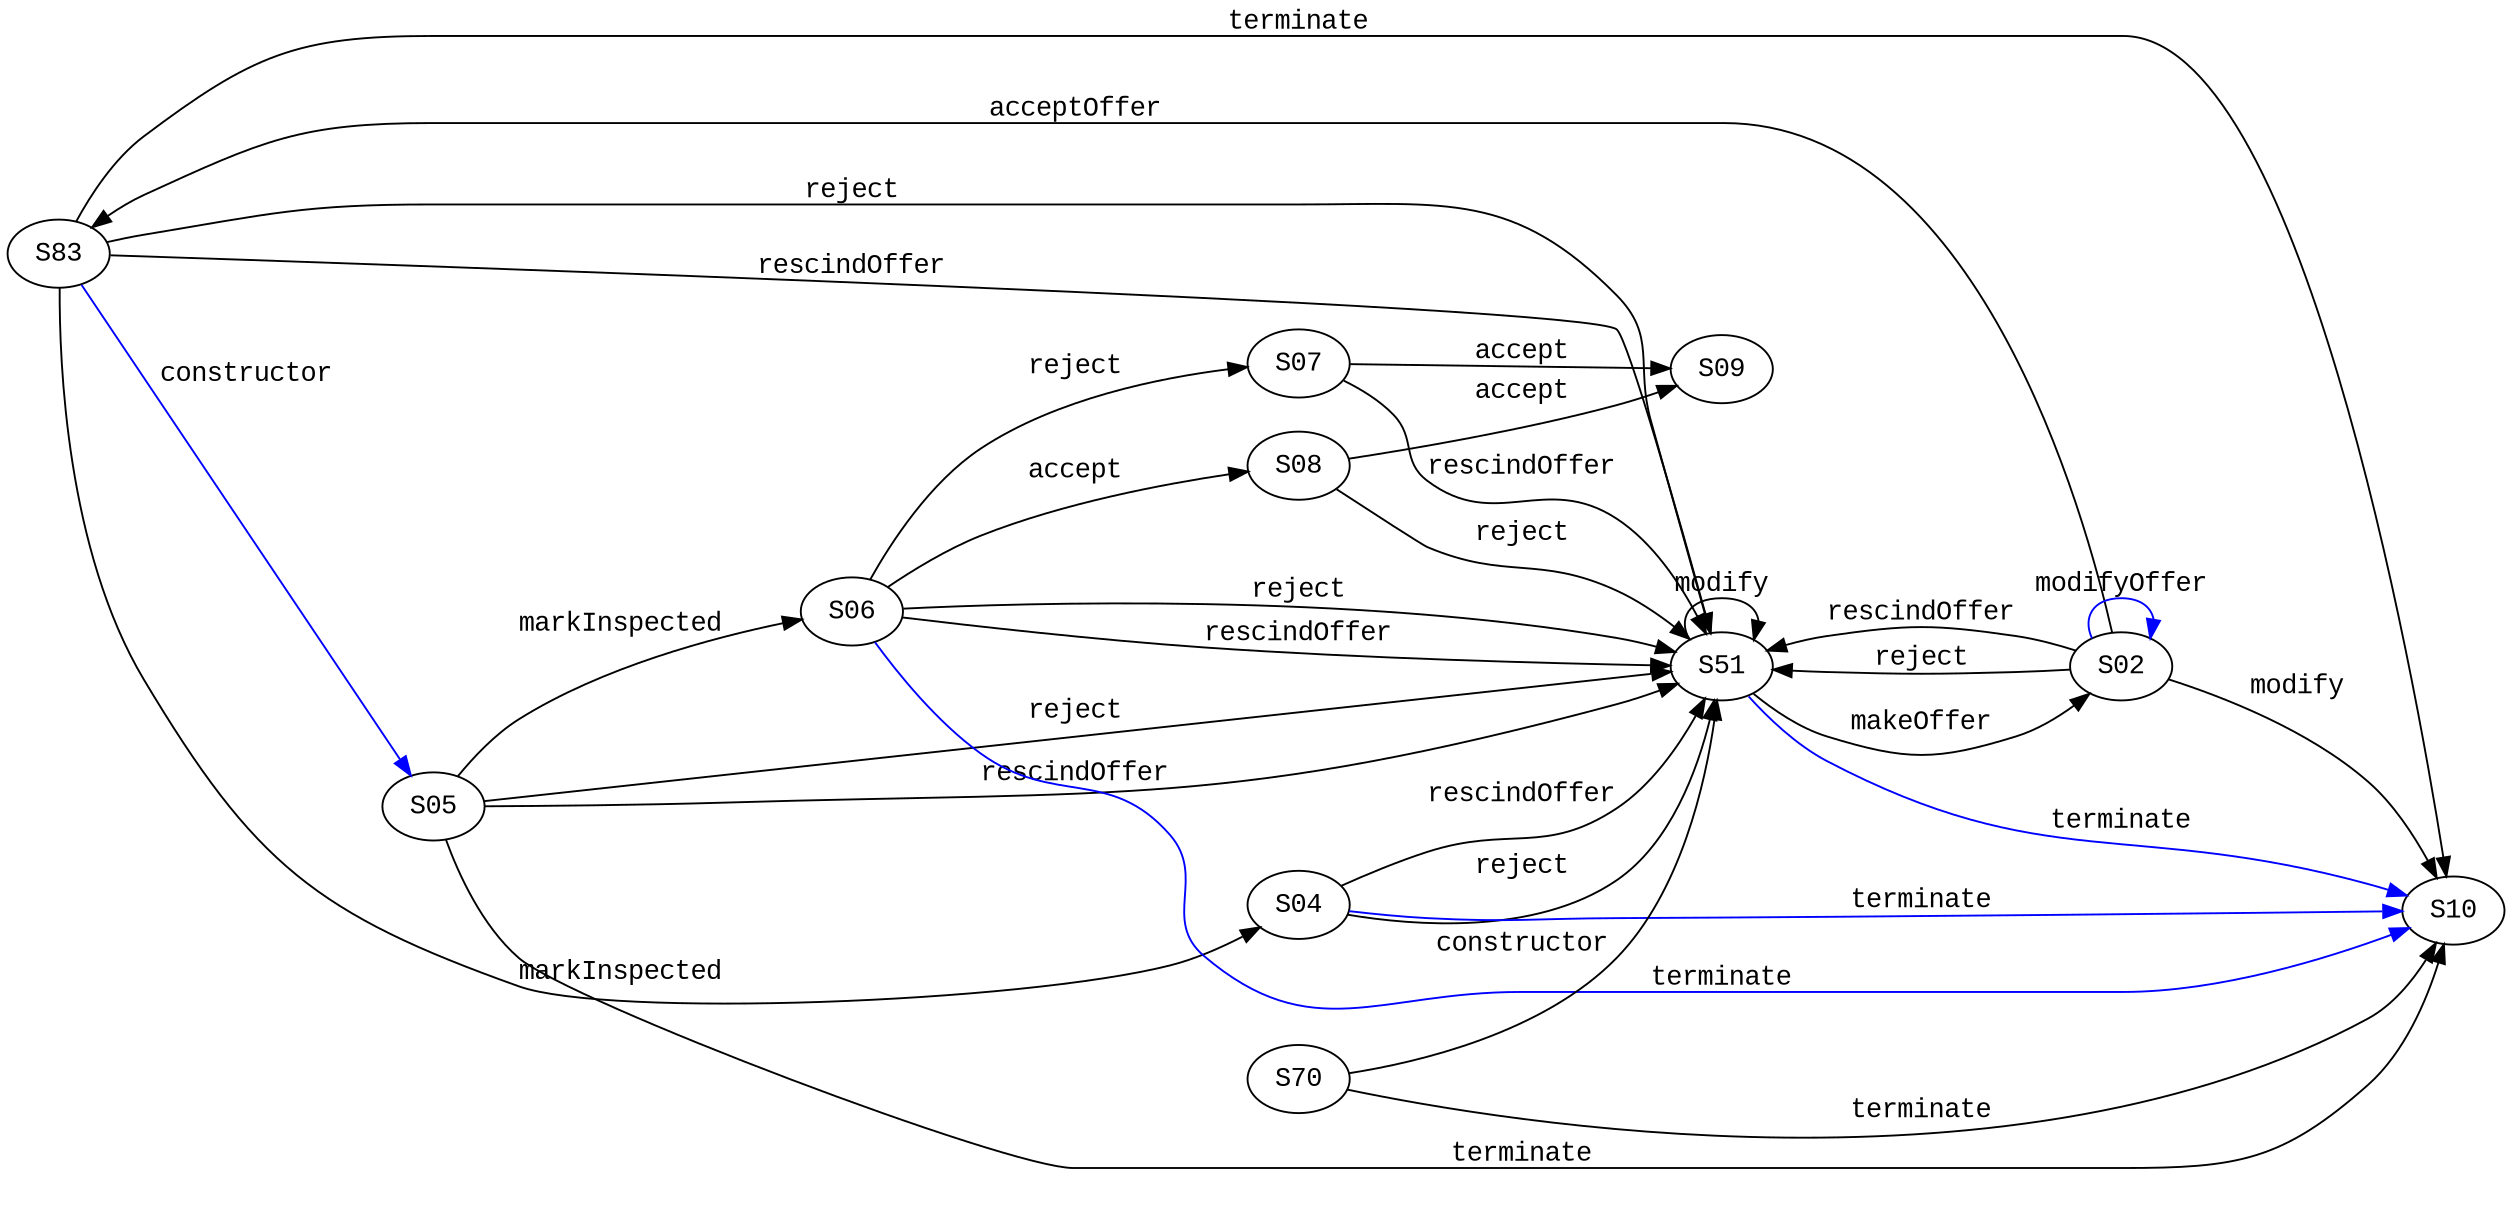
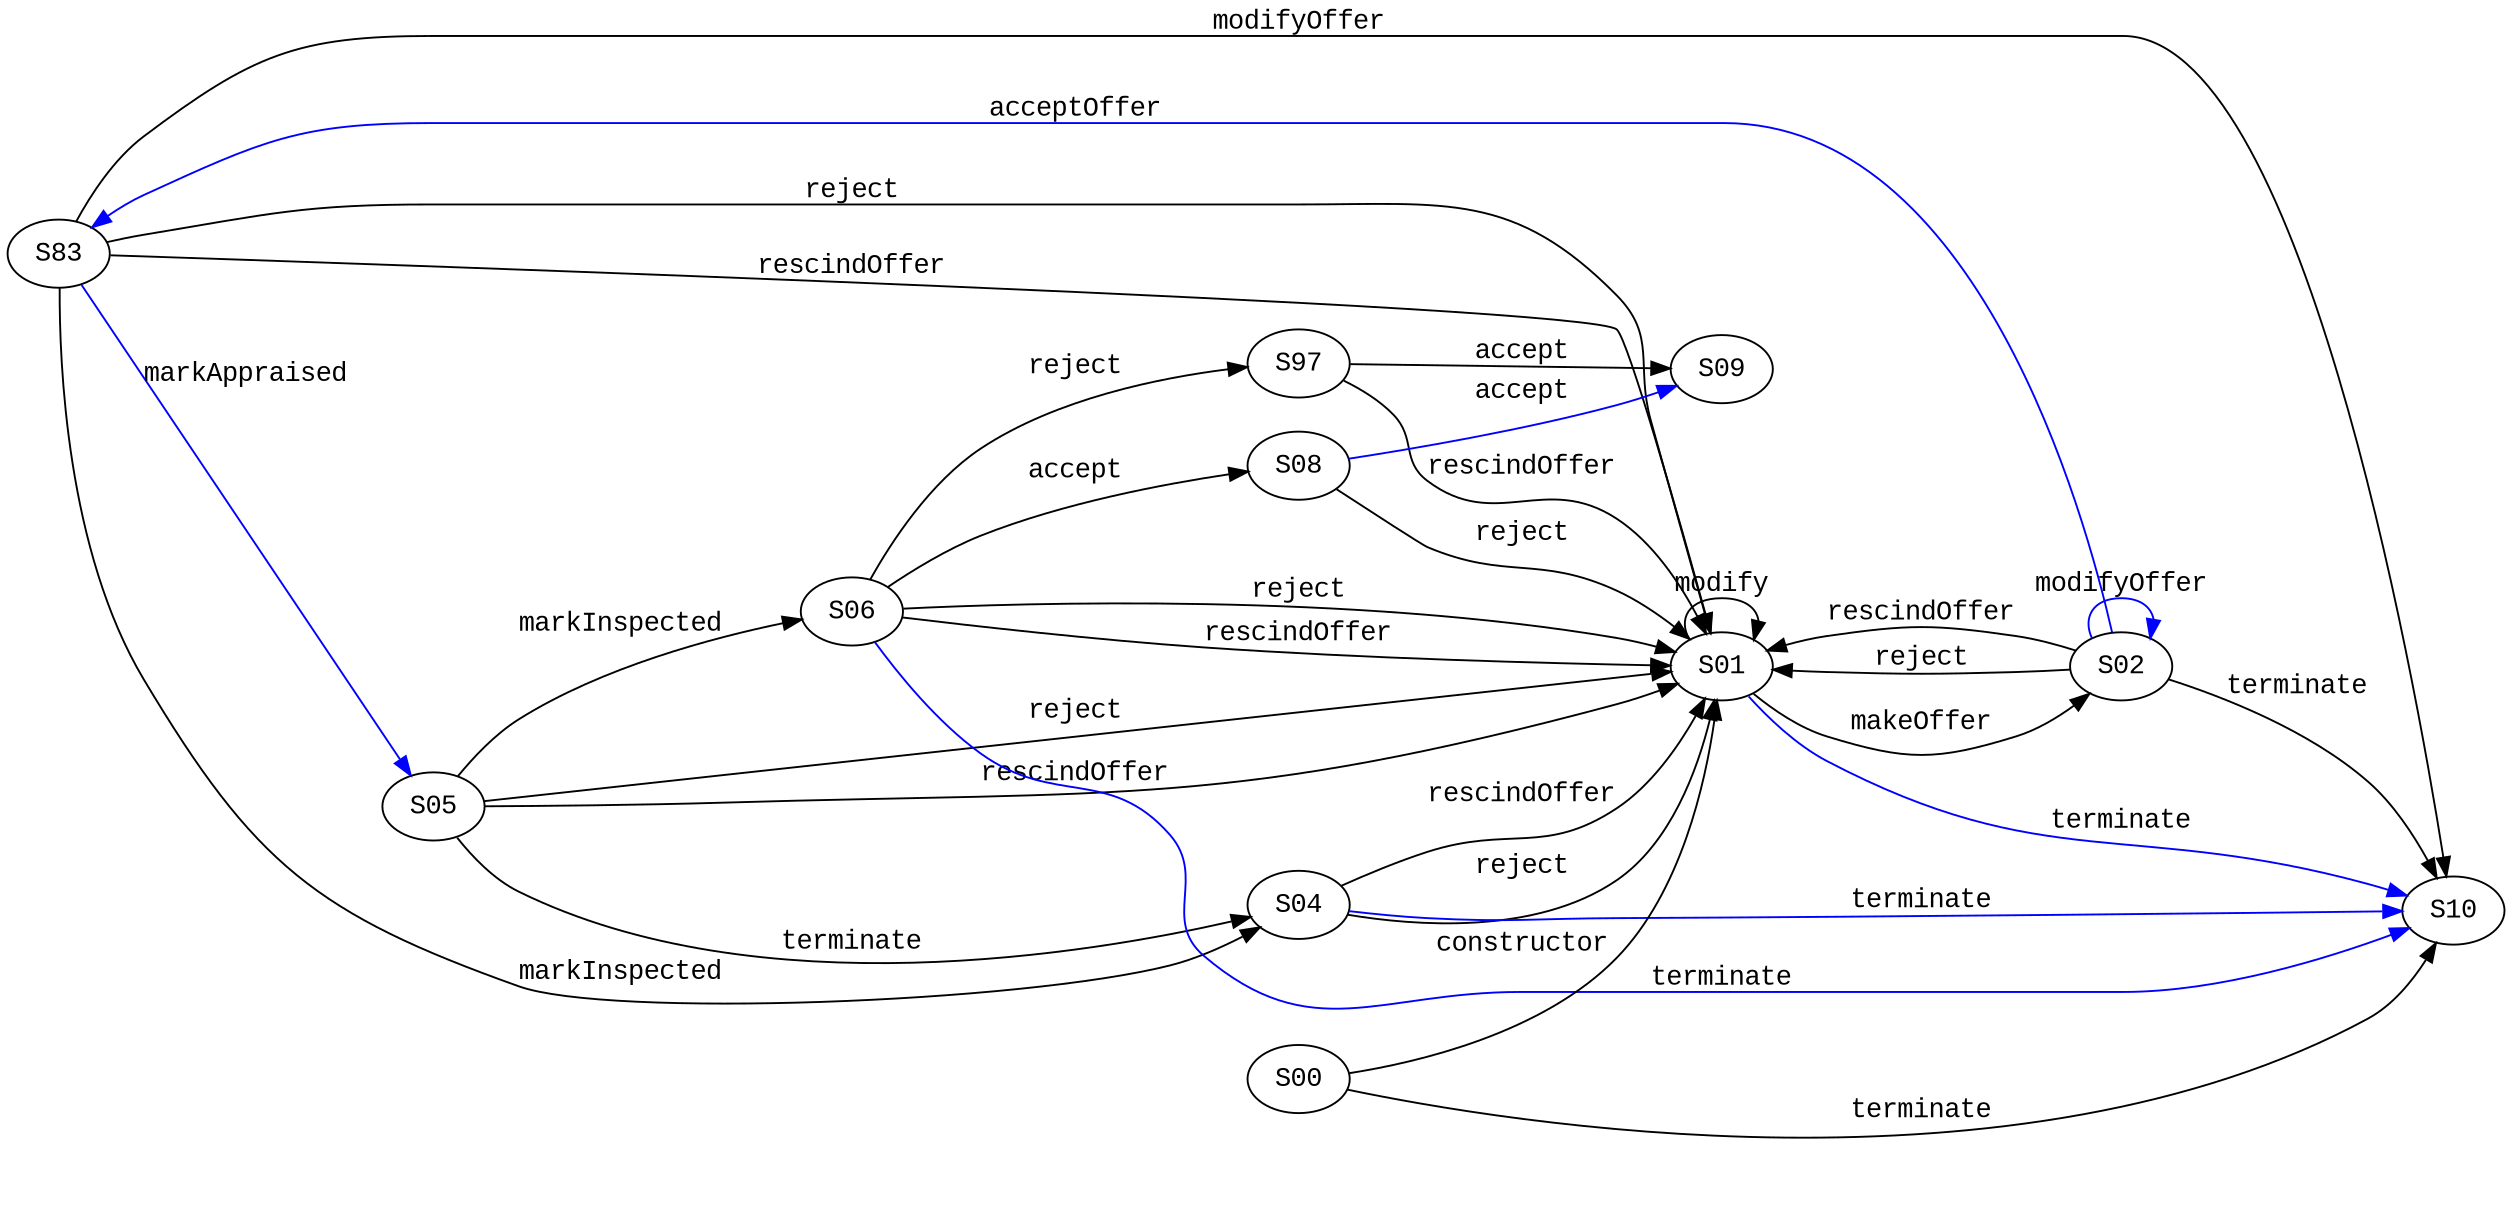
edge "S83" -> "S10": label "terminate" -> "modifyOffer"
edge "S02" -> "S83": color black -> blue
node "S07": label "S07" -> "S97"
edge "S83" -> "S05": label "constructor" -> "markAppraised"
edge "S08" -> "S09": color black -> blue
node "S51": label "S51" -> "S01"
edge "S02" -> "S10": label "modify" -> "terminate"
node "S70": label "S70" -> "S00"
edge "S05" -> "S10": now "S05" -> "S04"
